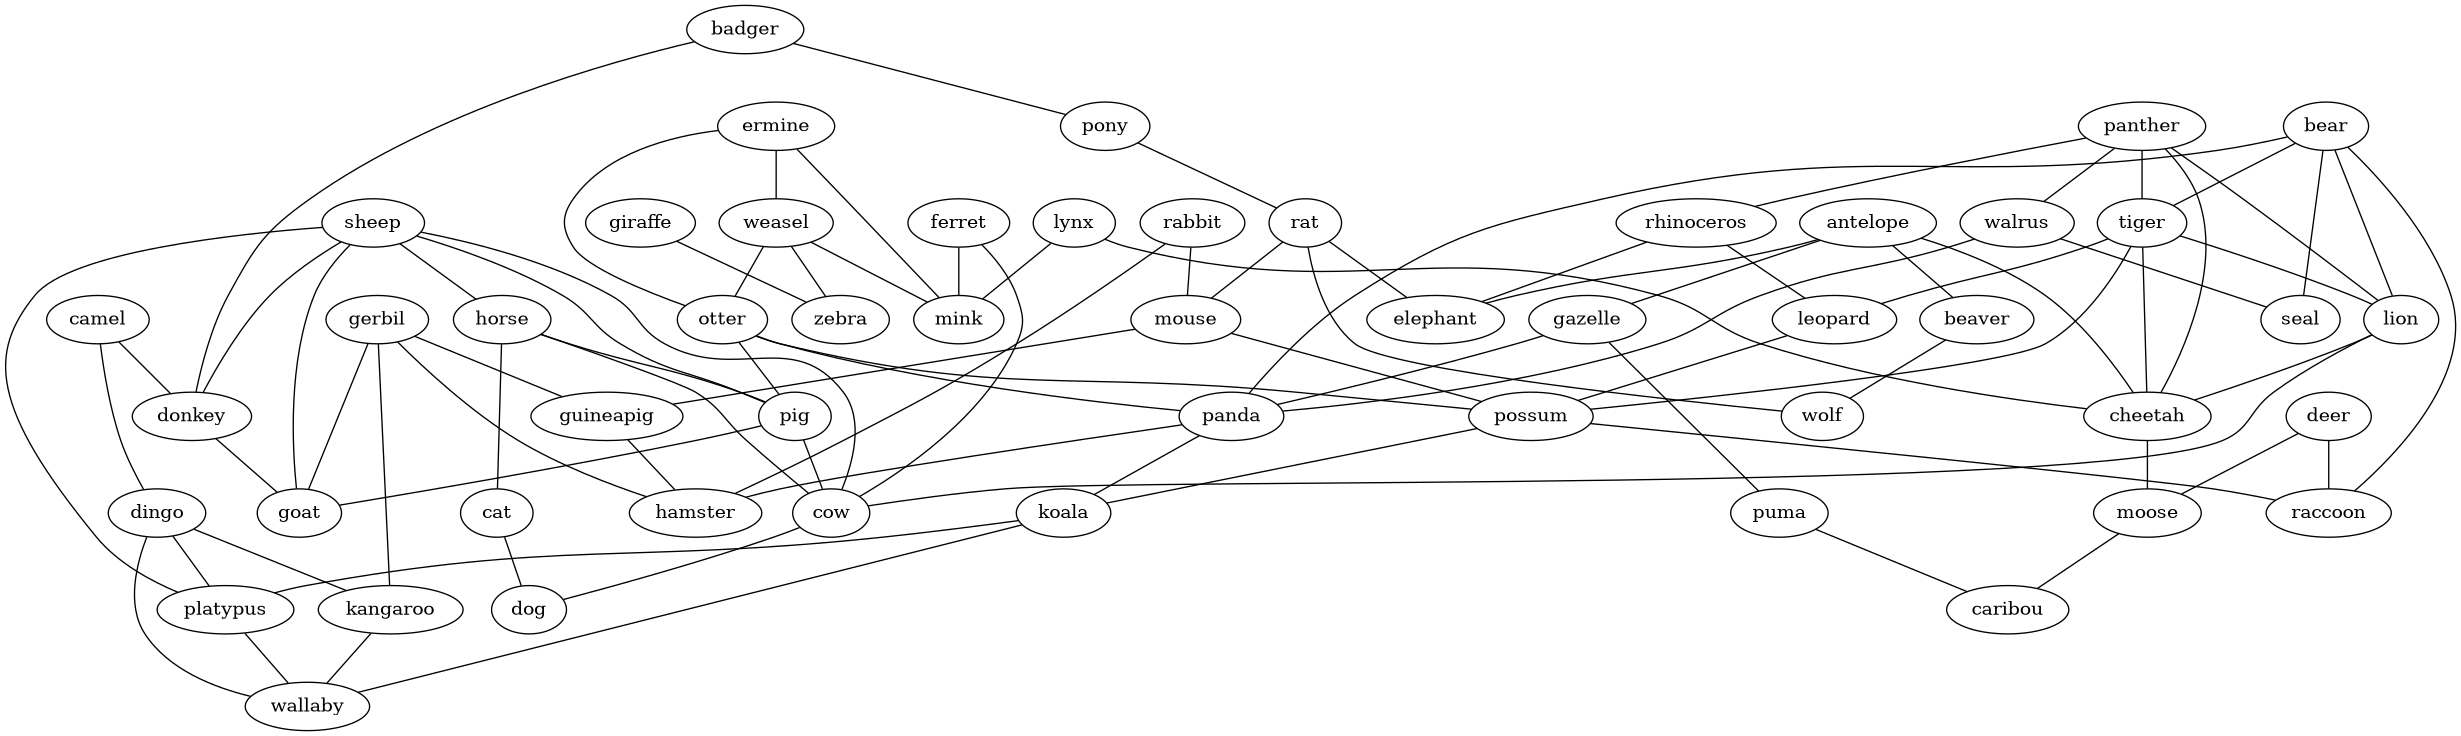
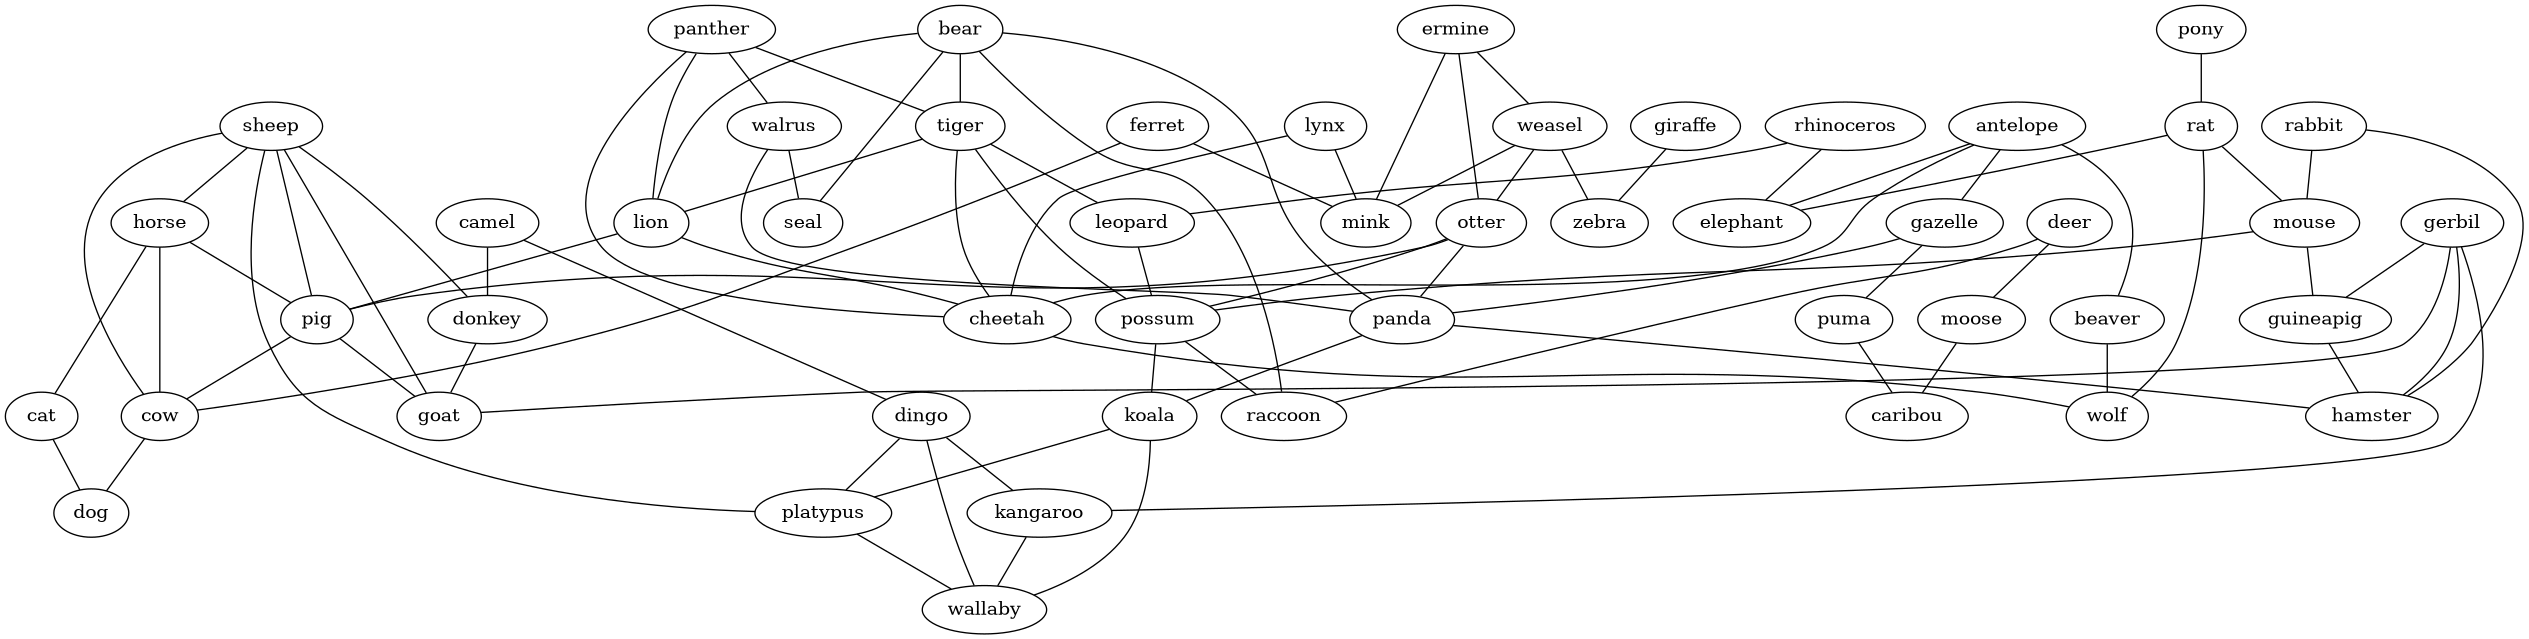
node "badger": removed
edge "panther" -- "rhinoceros": removed
edge "cheetah" -- "moose": now "cheetah" -- "wolf"
edge "lion" -- "cow": now "lion" -- "pig"
